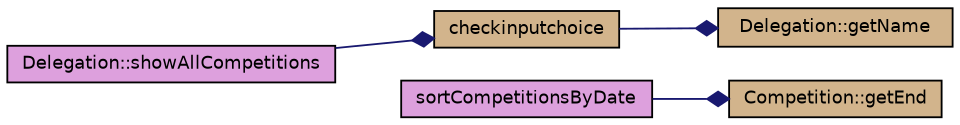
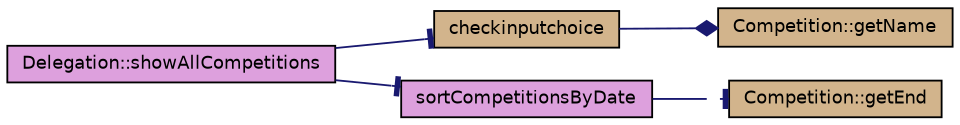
node "Delegation::getName": label "Delegation::getName" -> "Competition::getName"
edge "Delegation::showAllCompetitions" -> "checkinputchoice": arrowhead diamond -> tee
edge "Delegation::showAllCompetitions" -> "sortCompetitionsByDate": added
edge "sortCompetitionsByDate" -> "Competition::getEnd": arrowhead diamond -> tee
